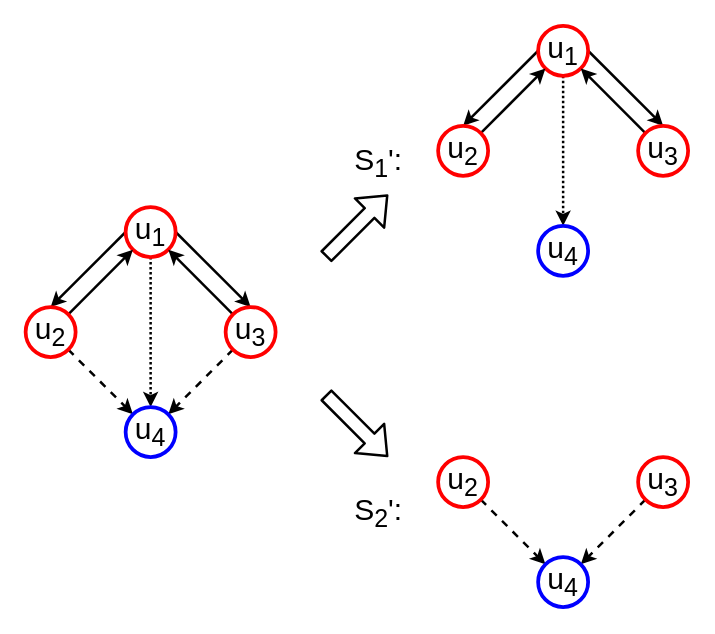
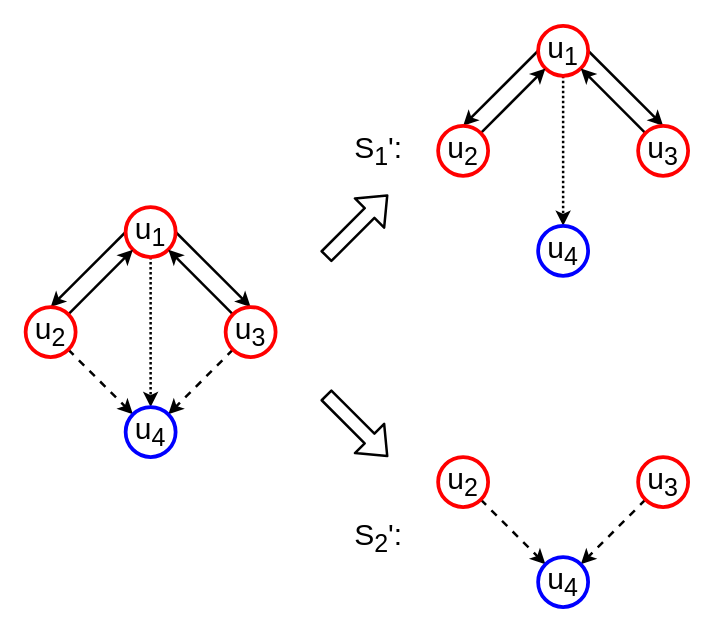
node "S1':": moved (378, 163) -> (378, 151)
node "S2':": moved (378, 513) -> (378, 538)
